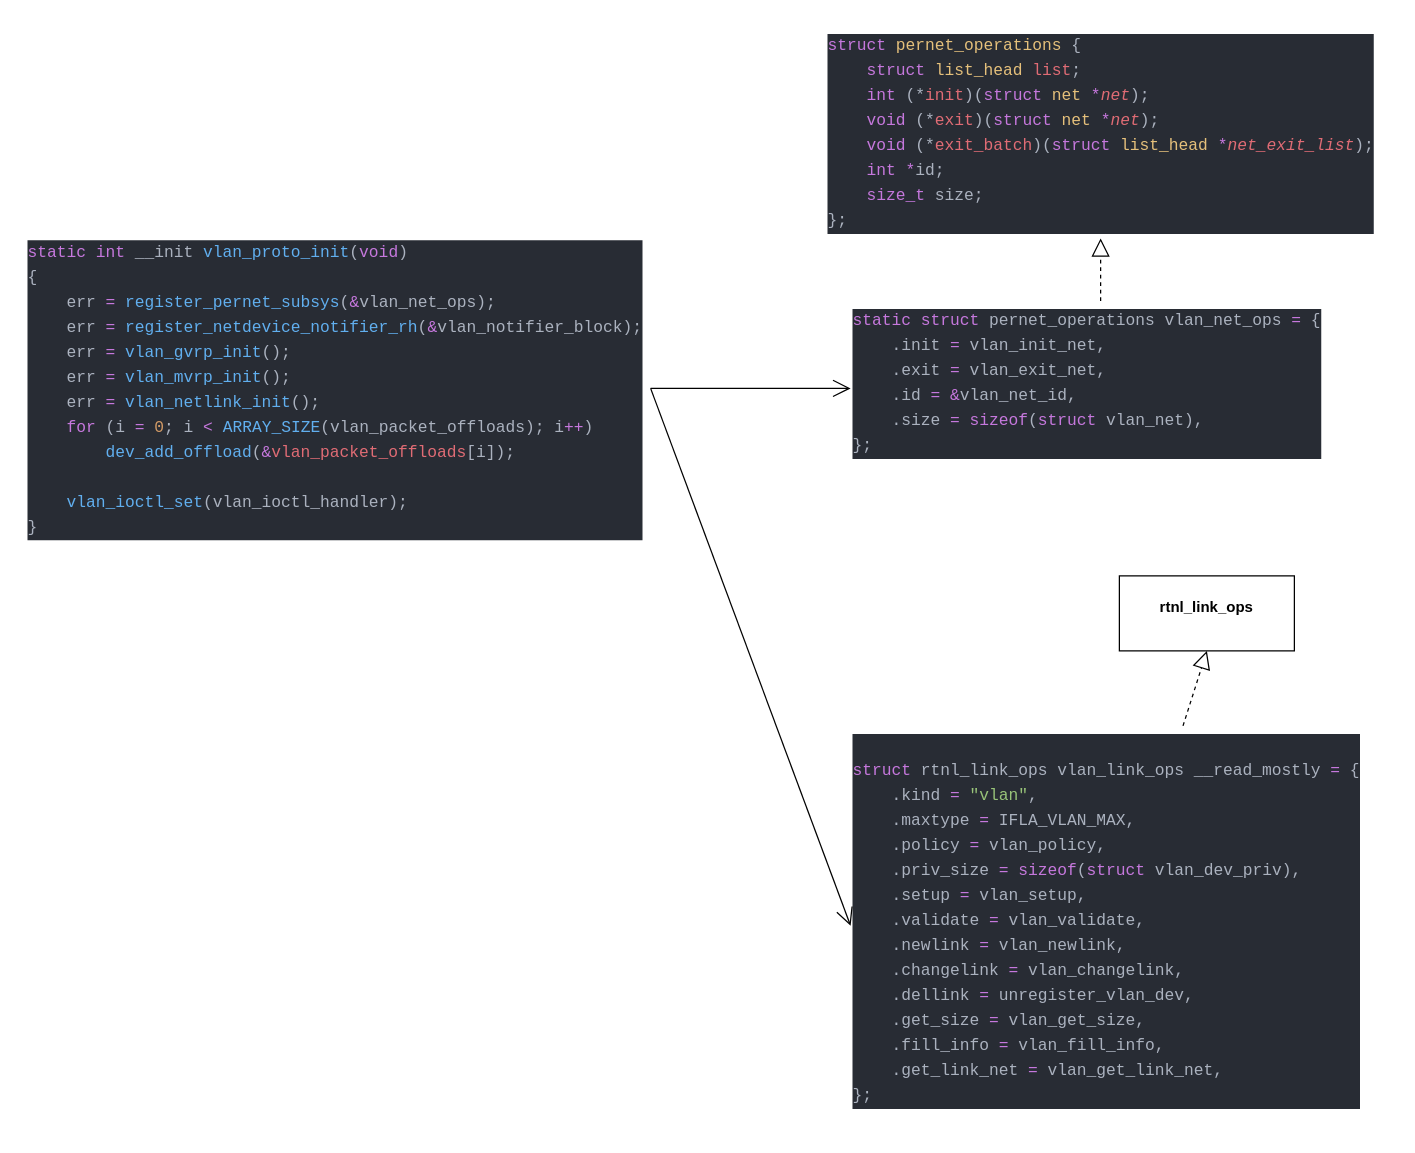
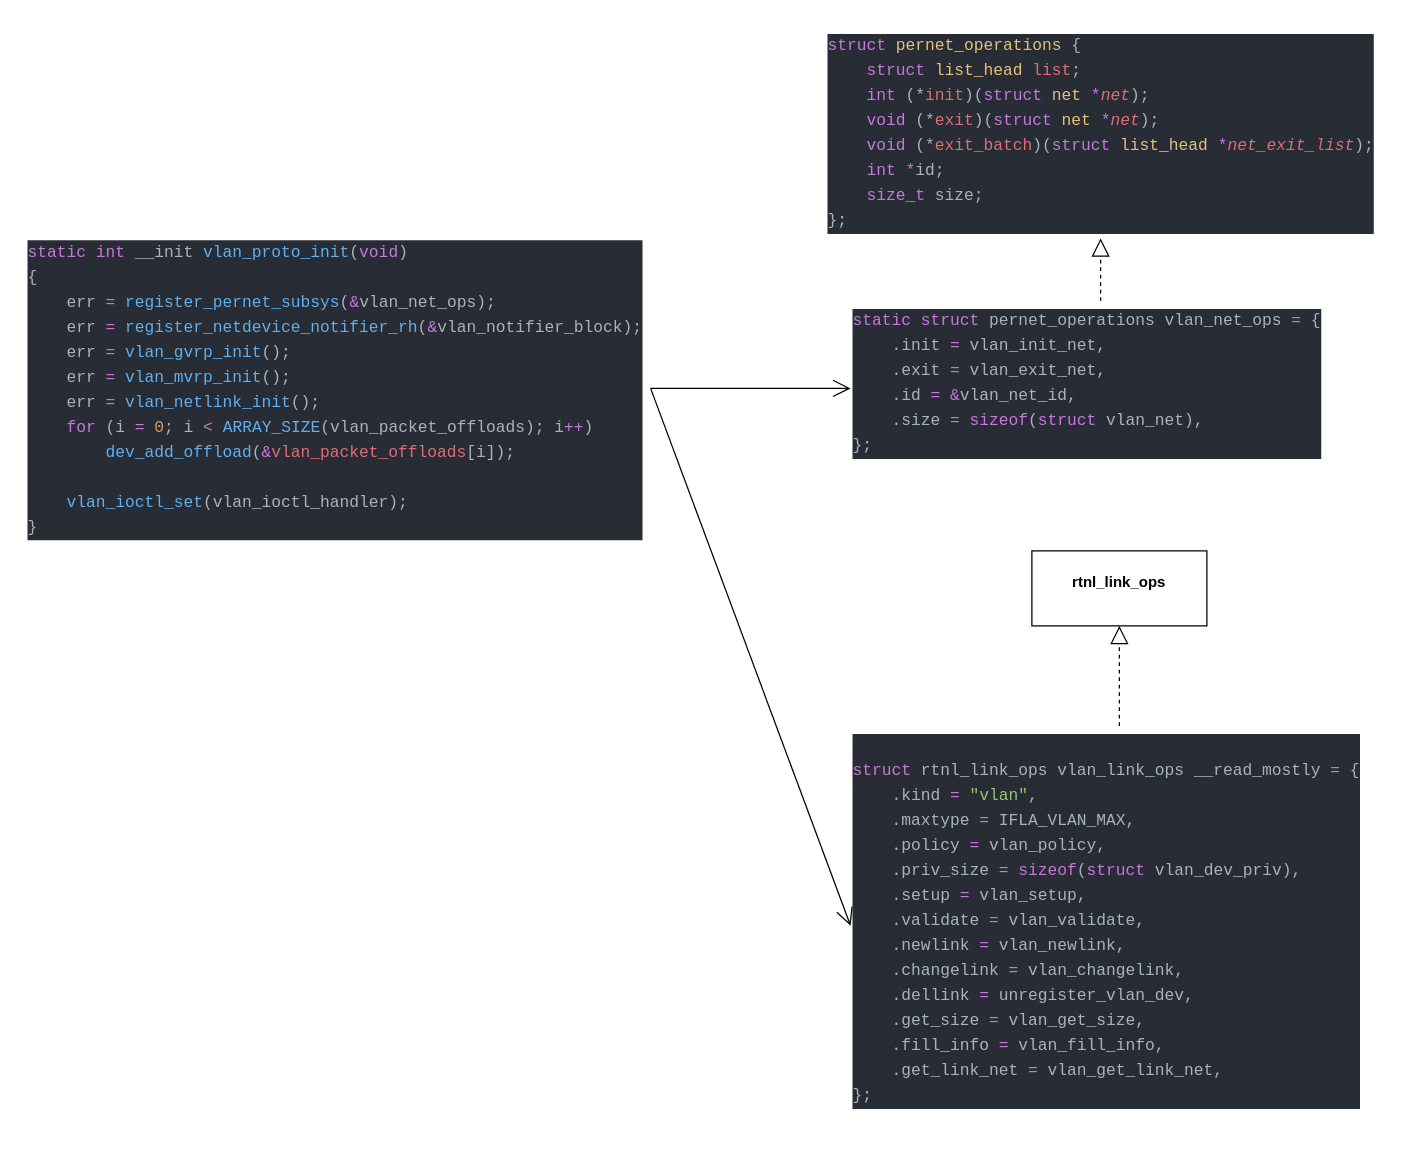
node "rtnl_link_ops": moved (1207, 613) -> (1119, 588)
